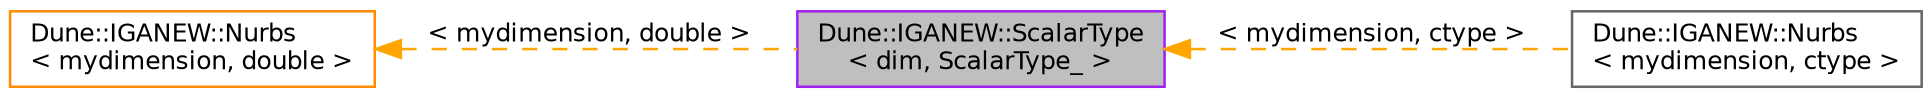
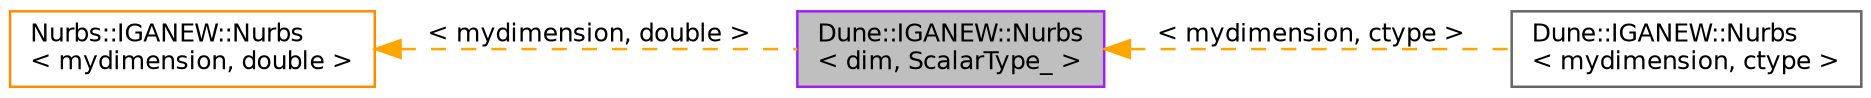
node "Dune::IGANEW::Nurbs < mydimension, double >": label "Dune::IGANEW::Nurbs < mydimension, double >" -> "Nurbs::IGANEW::Nurbs < mydimension, double >"
node "Dune::IGANEW::ScalarType < dim, ScalarType_ >": label "Dune::IGANEW::ScalarType < dim, ScalarType_ >" -> "Dune::IGANEW::Nurbs < dim, ScalarType_ >"
